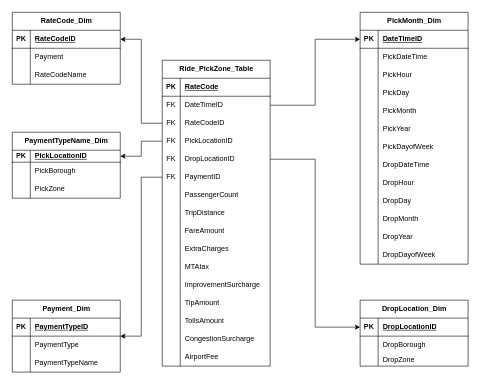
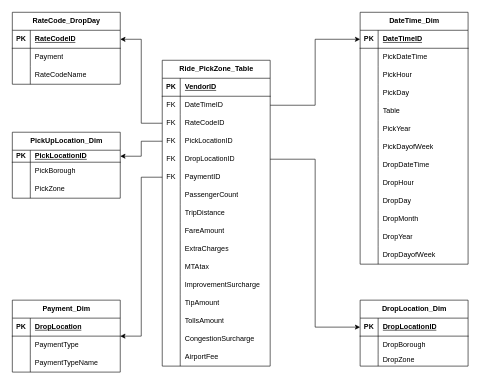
node "RateCode_Dim": label "RateCode_Dim" -> "RateCode_DropDay"
node "PickMonth_Dim": label "PickMonth_Dim" -> "DateTime_Dim"
node "RateCode": label "RateCode" -> "VendorID"
node "PickMonth": label "PickMonth" -> "Table"
node "PaymentTypeName_Dim": label "PaymentTypeName_Dim" -> "PickUpLocation_Dim"
node "PaymentTypeID": label "PaymentTypeID" -> "DropLocation"
